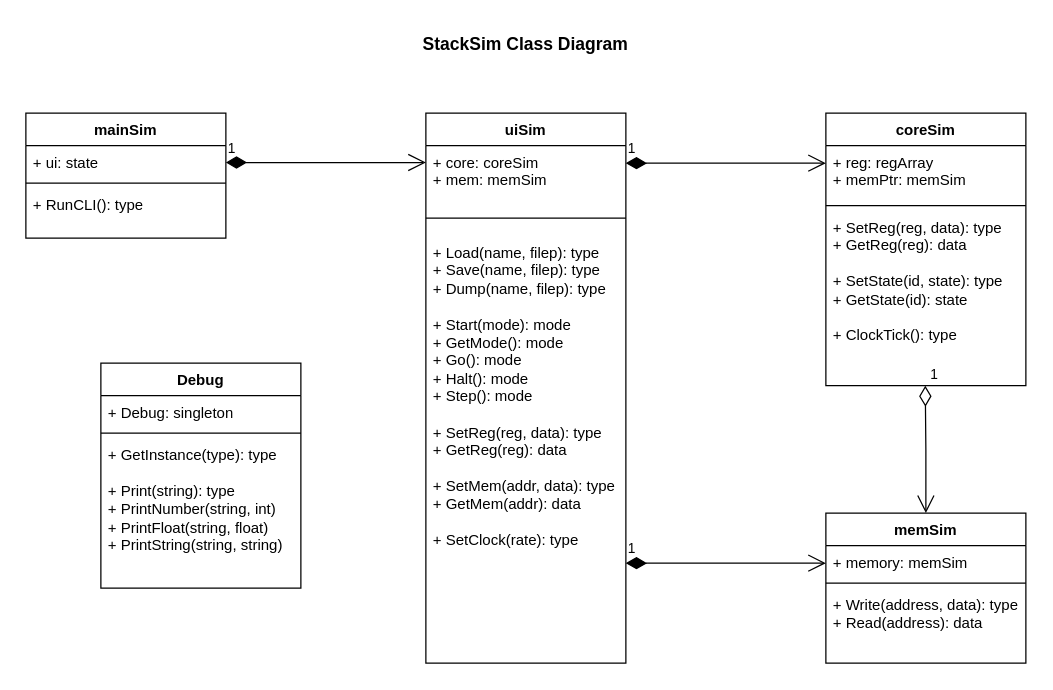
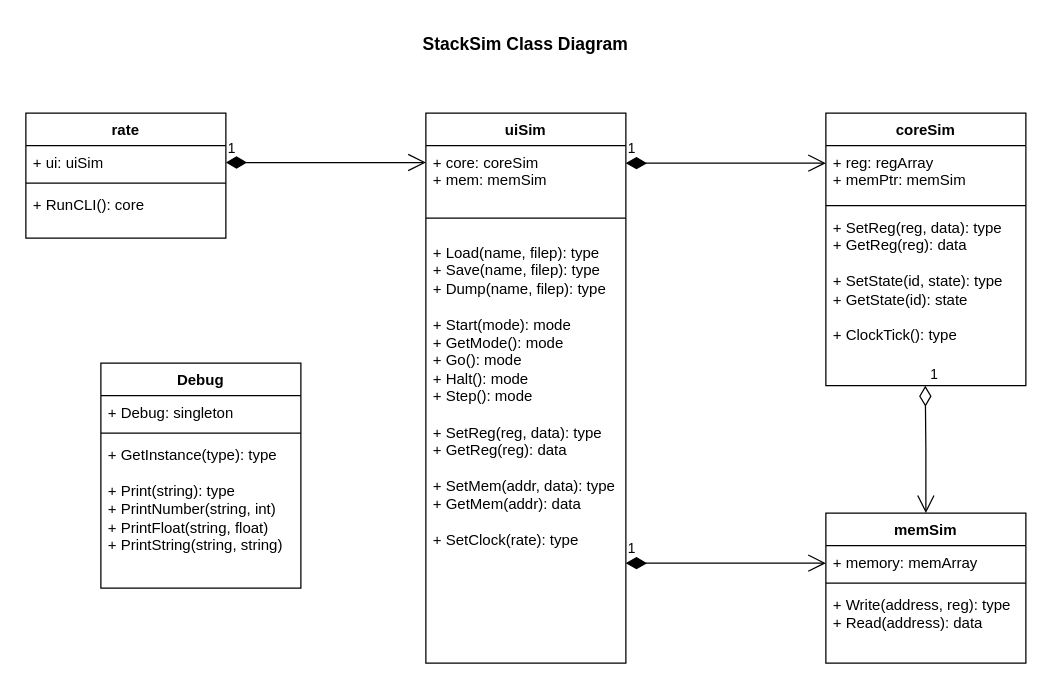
node "mainSim": label "mainSim" -> "rate"
node "+ ui: state": label "+ ui: state" -> "+ ui: uiSim"
node "+ RunCLI(): type": label "+ RunCLI(): type" -> "+ RunCLI(): core"
node "+ memory: memSim": label "+ memory: memSim" -> "+ memory: memArray"
node "+ Write(address, data): type + Read(address): data": label "+ Write(address, data): type + Read(address): data" -> "+ Write(address, reg): type + Read(address): data"
